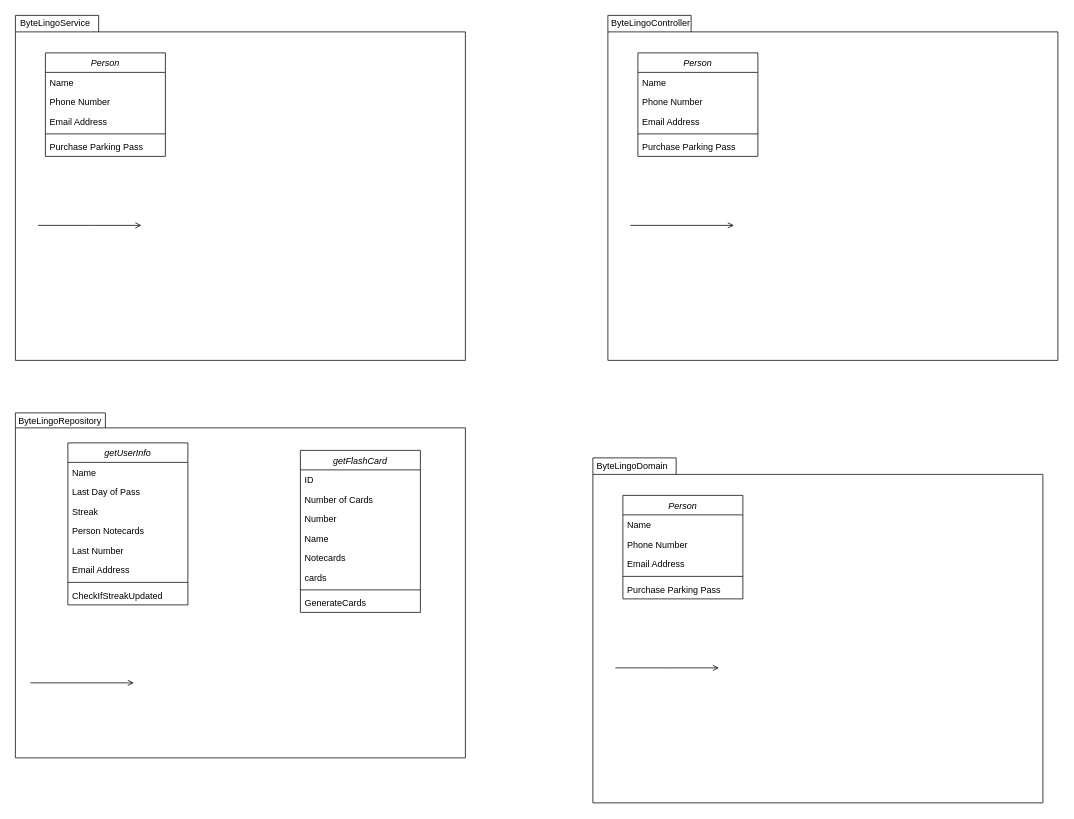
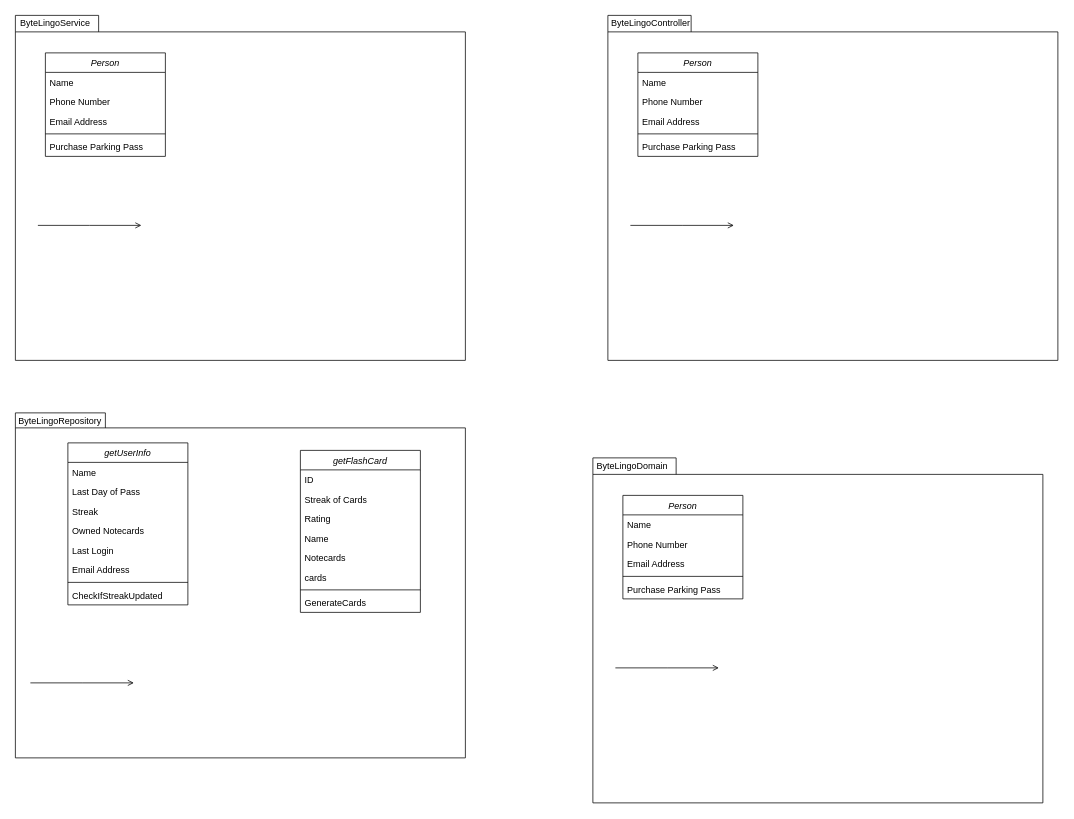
node "Number of Cards": label "Number of Cards" -> "Streak of Cards"
node "Number": label "Number" -> "Rating"
node "Person Notecards": label "Person Notecards" -> "Owned Notecards"
node "Last Number": label "Last Number" -> "Last Login"
